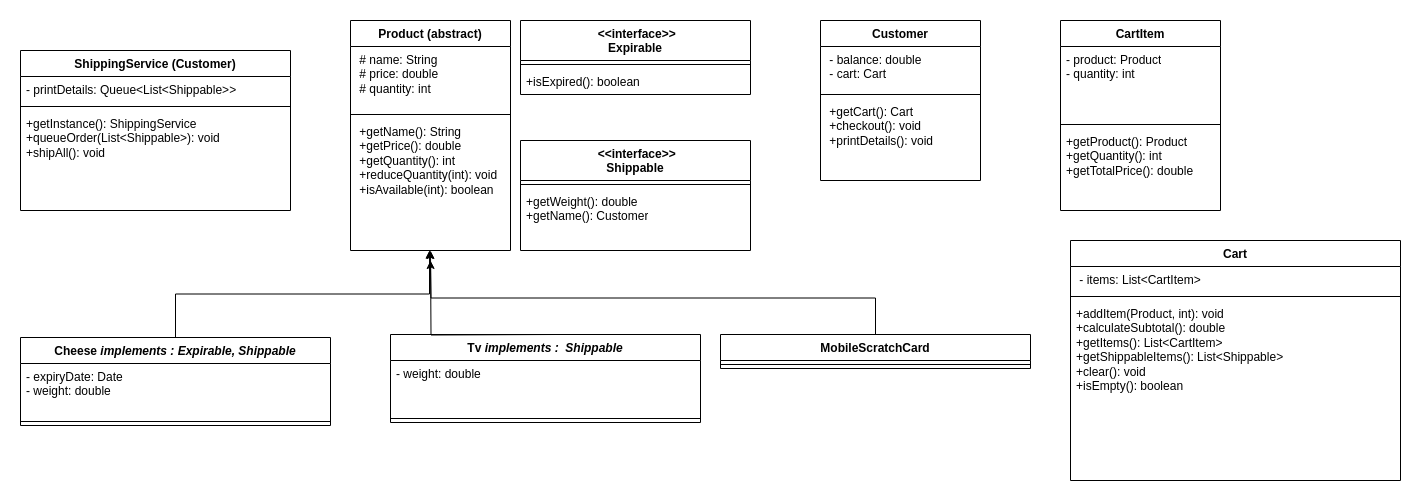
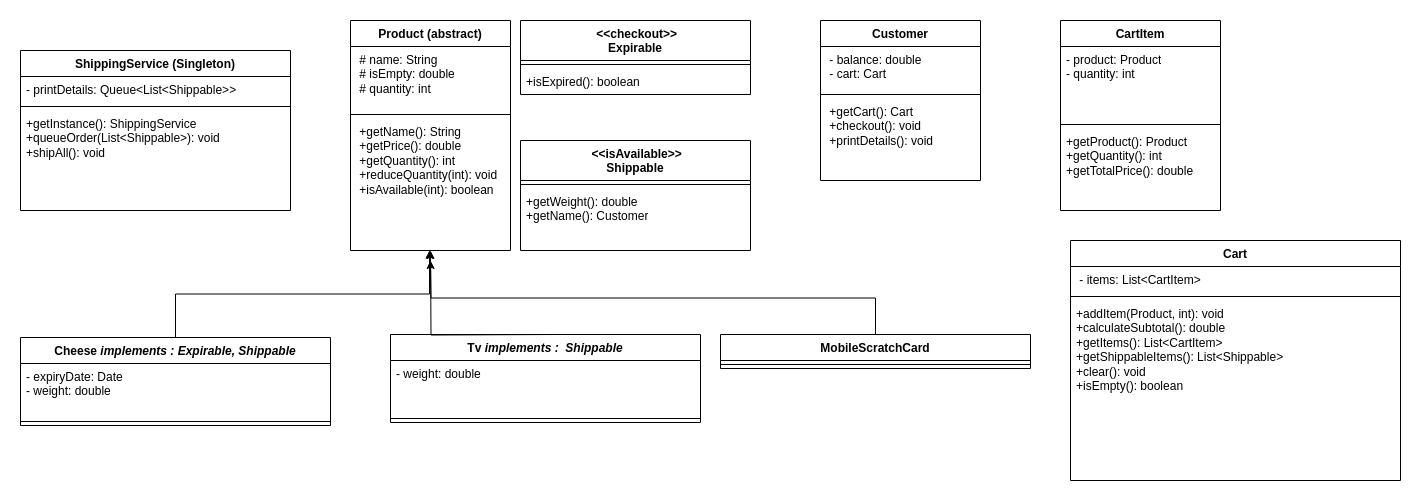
node "<<interface>> Expirable": label "<<interface>> Expirable" -> "<<checkout>> Expirable"
node "ShippingService (Customer)": label "ShippingService (Customer)" -> "ShippingService (Singleton)"
node "# name: String # price: double # quantity: int": label "# name: String # price: double # quantity: int" -> "# name: String # isEmpty: double # quantity: int"
node "<<interface>> Shippable": label "<<interface>> Shippable" -> "<<isAvailable>> Shippable"
